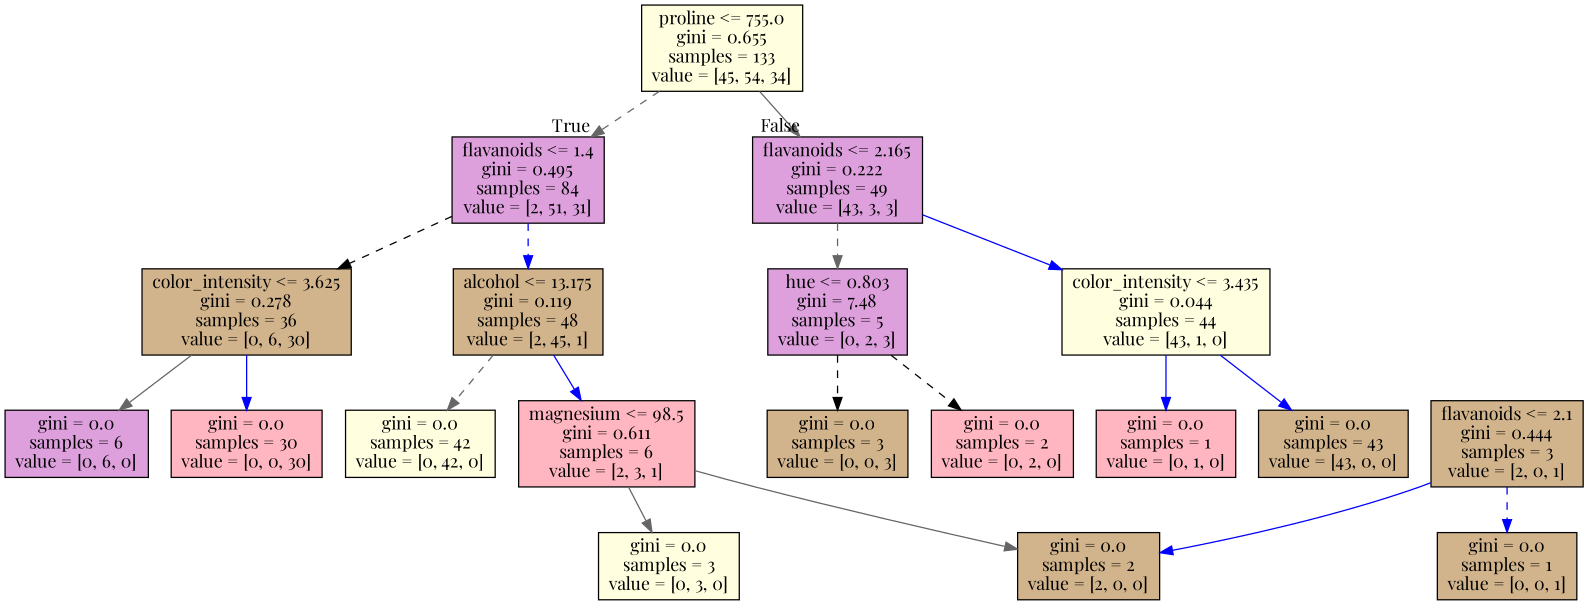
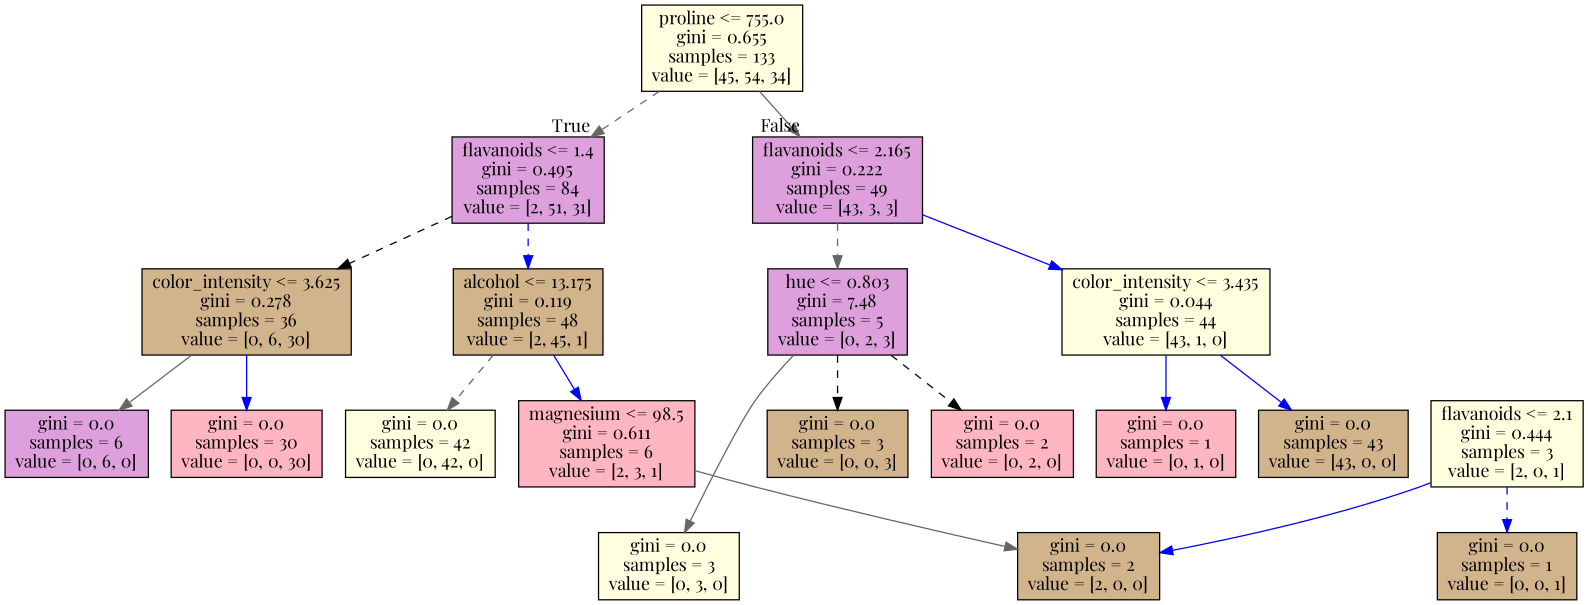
node "flavanoids <= 2.1 gini = 0.444 samples = 3 value = [2, 0, 1]": fillcolor tan -> lightyellow
edge "magnesium <= 98.5 gini = 0.611 samples = 6 value = [2, 3, 1]" -> "gini = 0.0 samples = 3 value = [0, 3, 0]": now "hue <= 0.803 gini = 7.48 samples = 5 value = [0, 2, 3]" -> "gini = 0.0 samples = 3 value = [0, 3, 0]"
